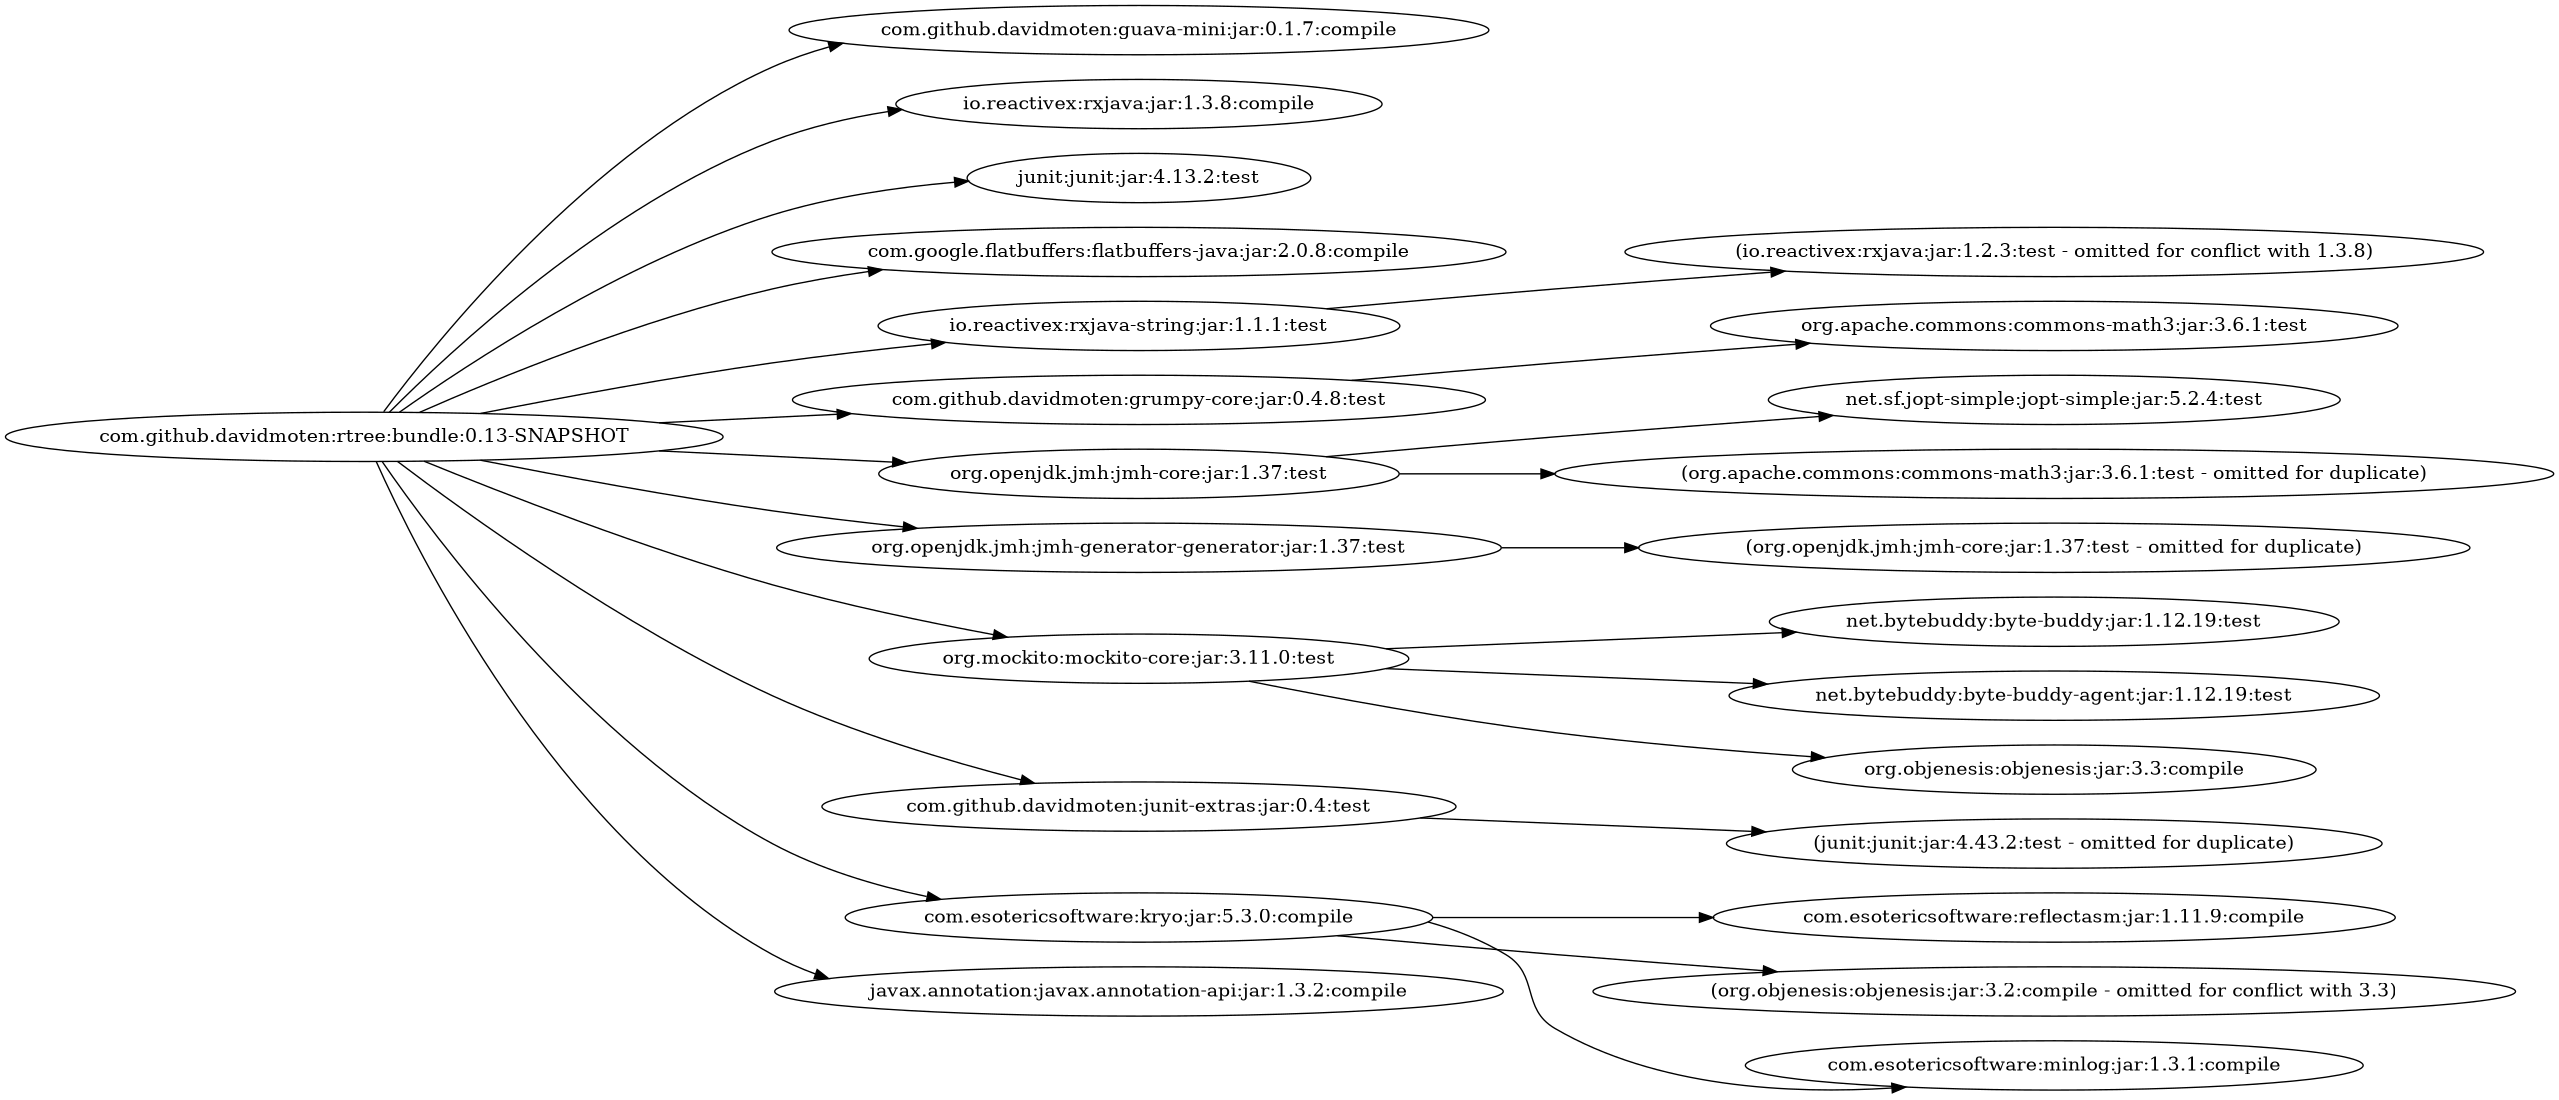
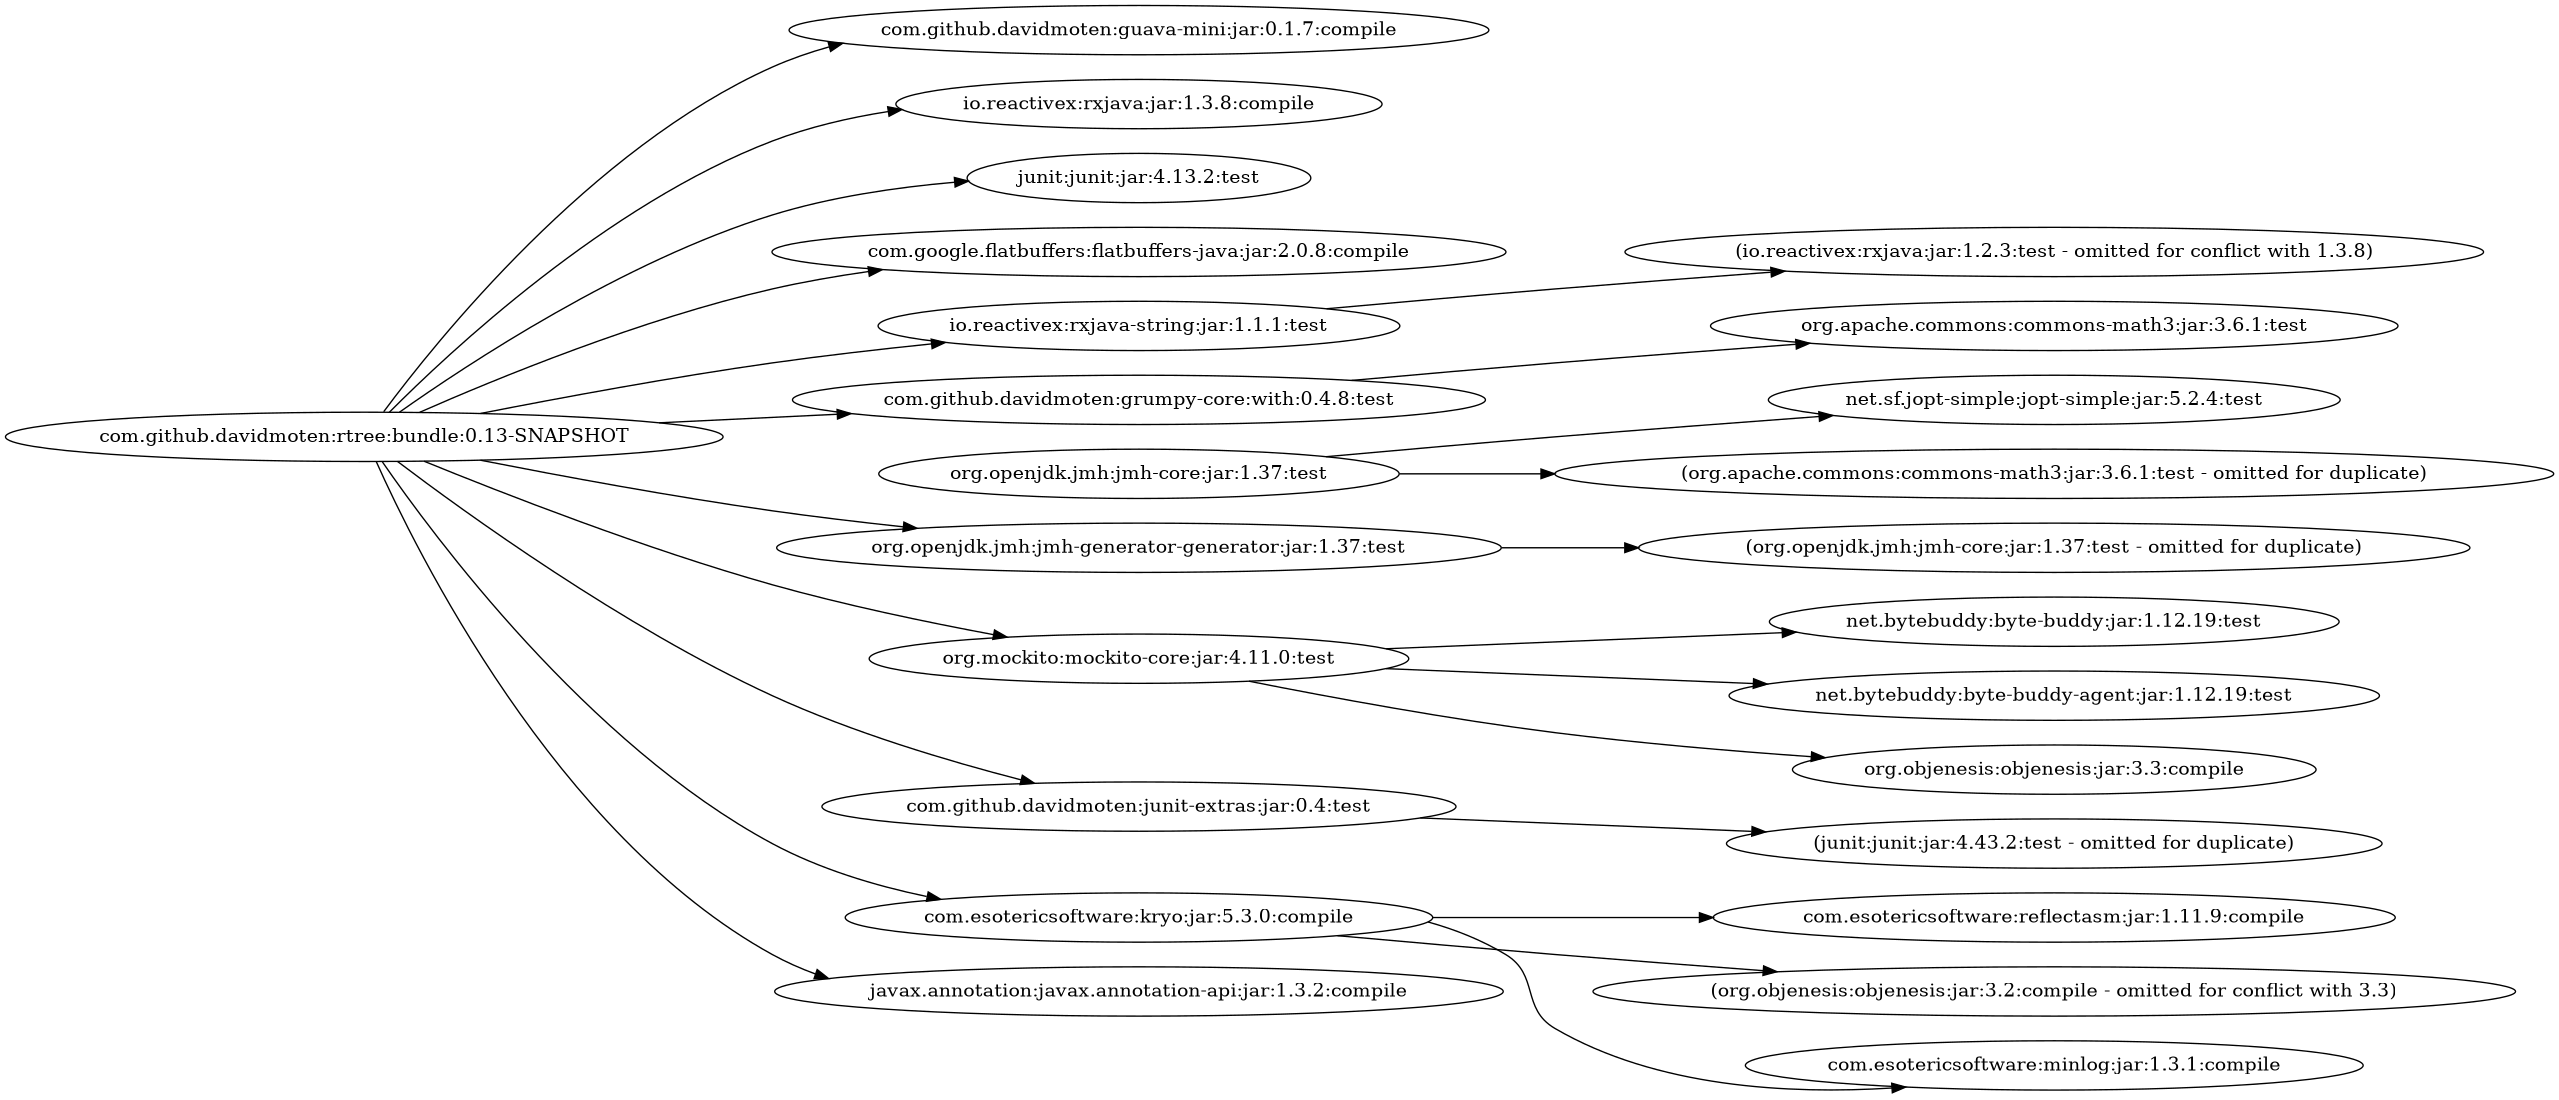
node "com.github.davidmoten:grumpy-core:jar:0.4.8:test": label "com.github.davidmoten:grumpy-core:jar:0.4.8:test" -> "com.github.davidmoten:grumpy-core:with:0.4.8:test"
edge "com.github.davidmoten:rtree:bundle:0.13-SNAPSHOT" -> "org.openjdk.jmh:jmh-core:jar:1.37:test": removed
node "org.mockito:mockito-core:jar:3.11.0:test": label "org.mockito:mockito-core:jar:3.11.0:test" -> "org.mockito:mockito-core:jar:4.11.0:test"
